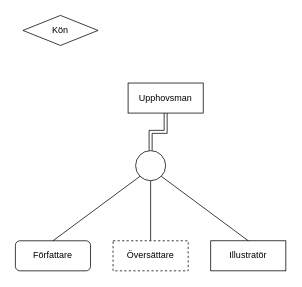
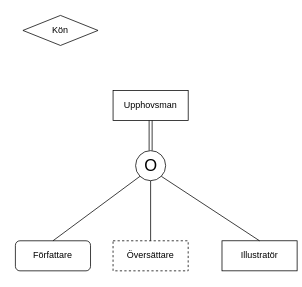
node "Upphovsman": moved (165, 98) -> (150, 105)
node "O": added
node "Illustratör": moved (248, 255) -> (259, 255)
